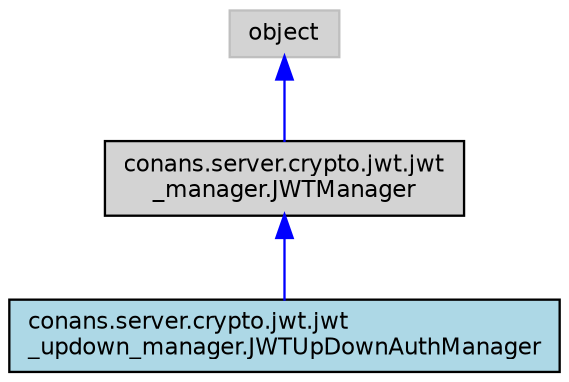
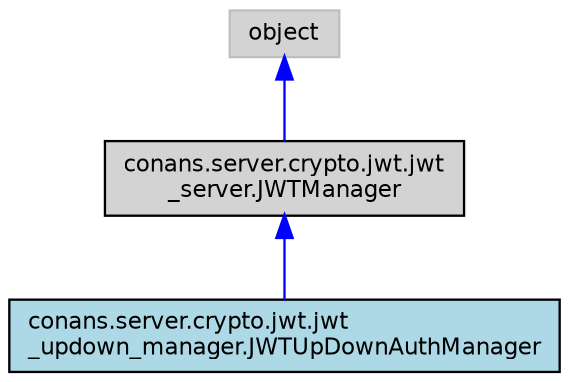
node "conans.server.crypto.jwt.jwt _manager.JWTManager": label "conans.server.crypto.jwt.jwt _manager.JWTManager" -> "conans.server.crypto.jwt.jwt _server.JWTManager"
